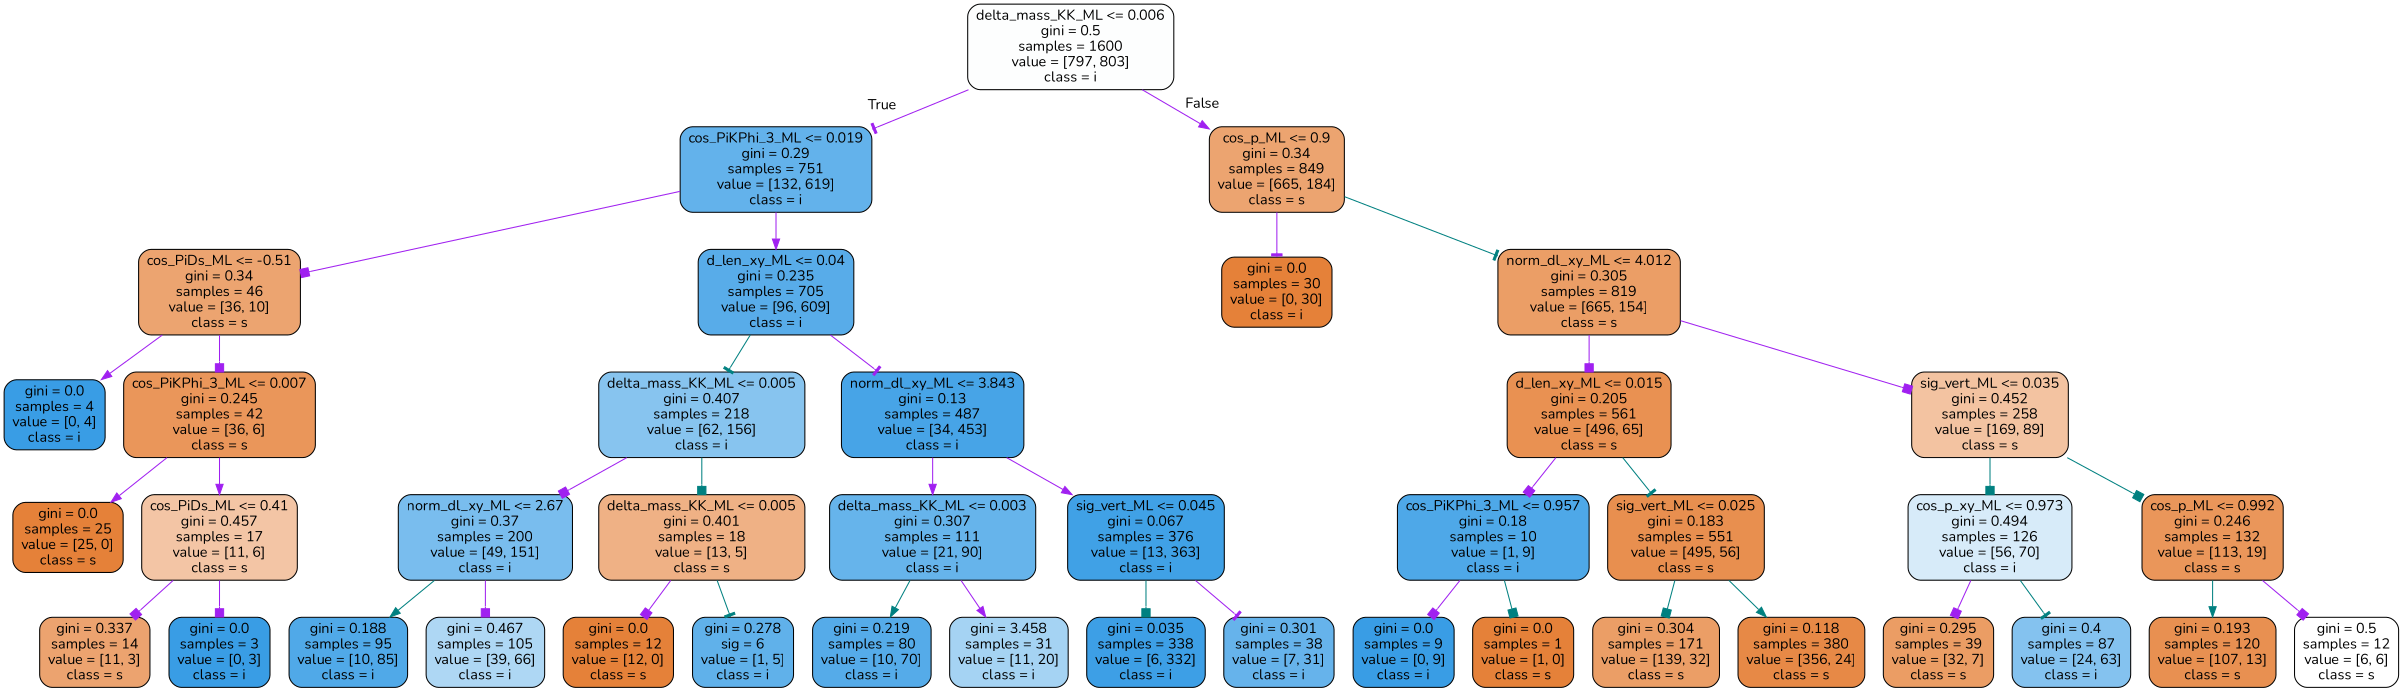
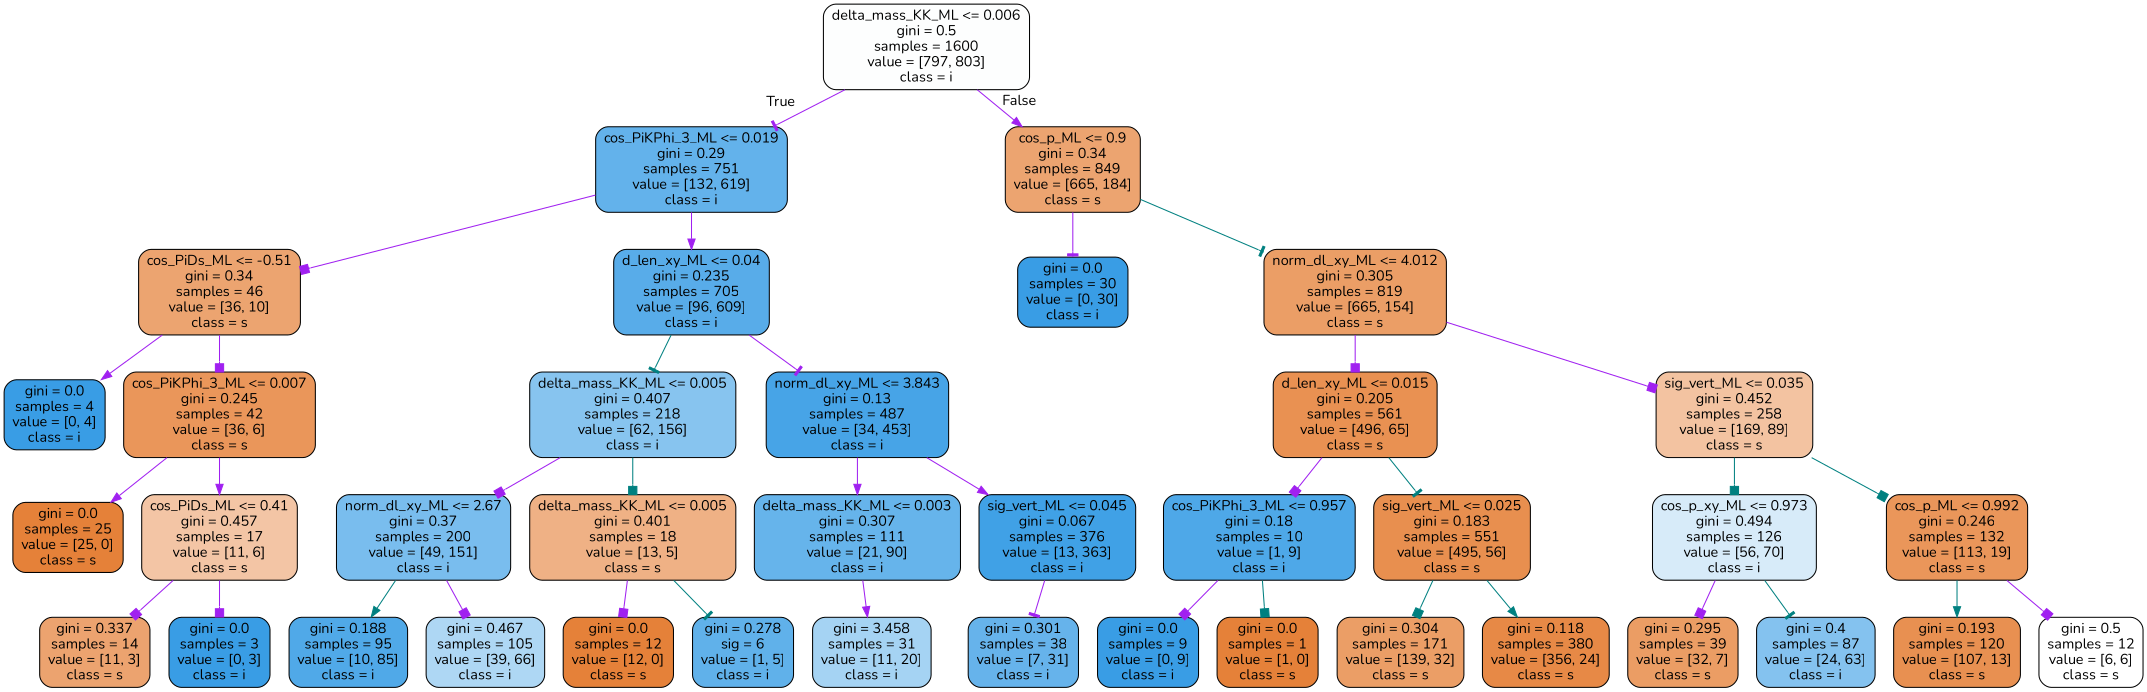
node "gini = 0.0 samples = 30 value = [0, 30] class = i": fillcolor #e58139ff -> #399de5ff
node "gini = 0.219 samples = 80 value = [10, 70] class = i": removed
node "gini = 0.035 samples = 338 value = [6, 332] class = i": removed
